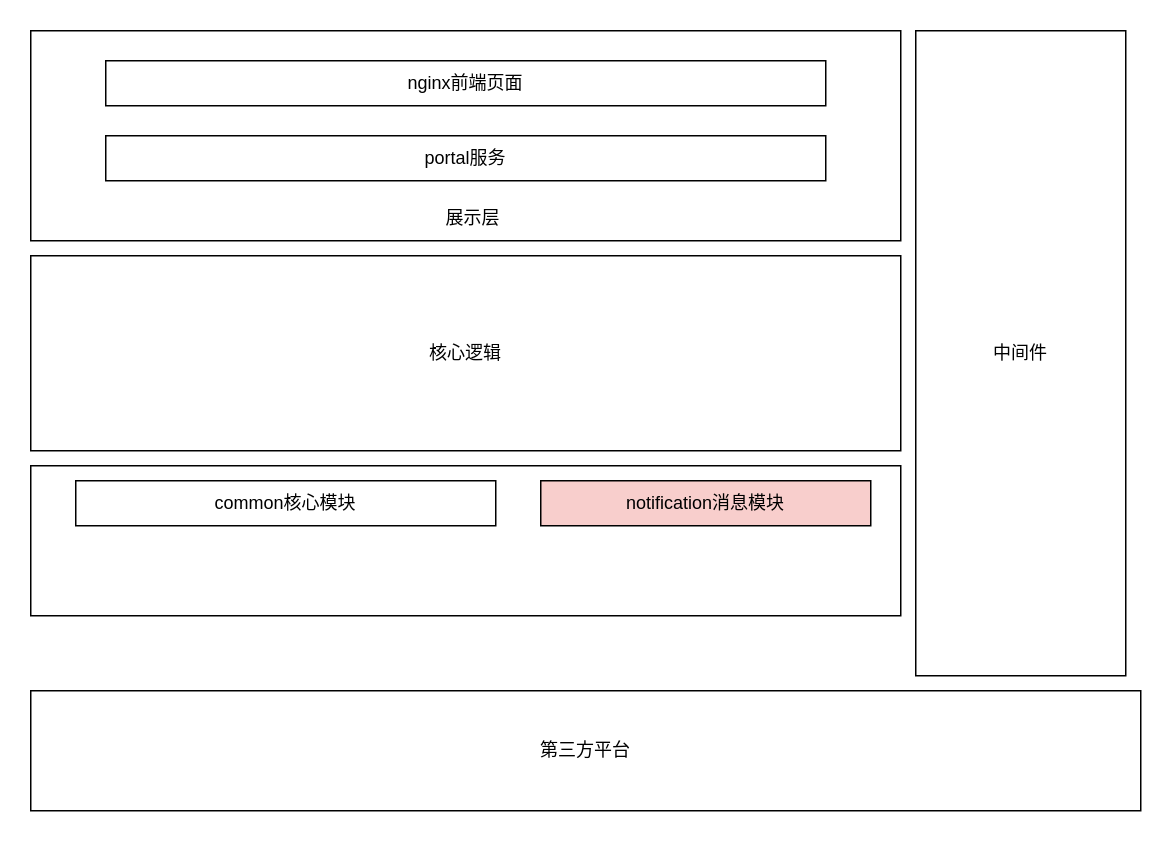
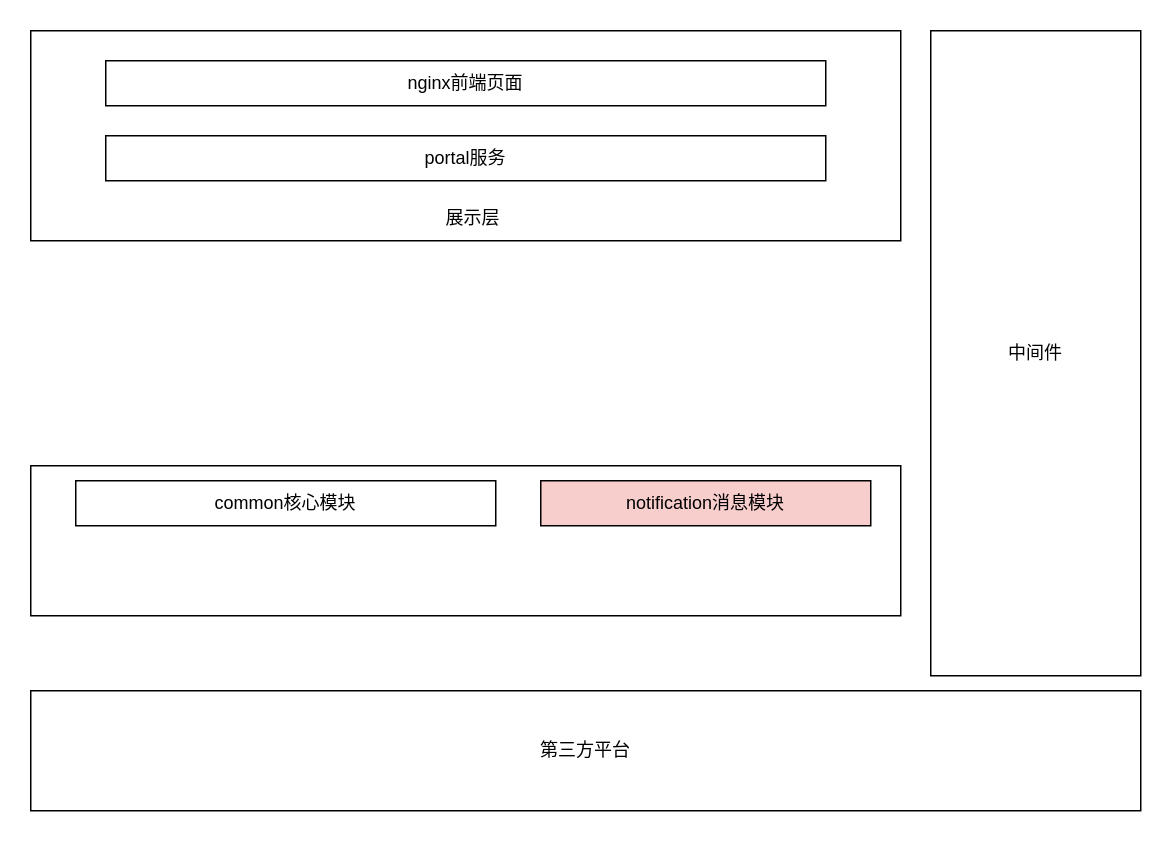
node "核心逻辑": removed
node "中间件": moved (1021, 353) -> (1036, 353)
